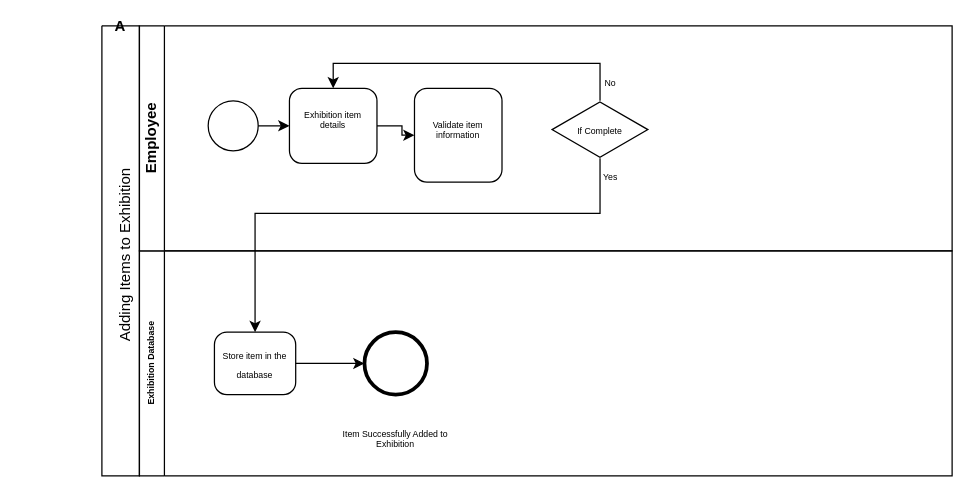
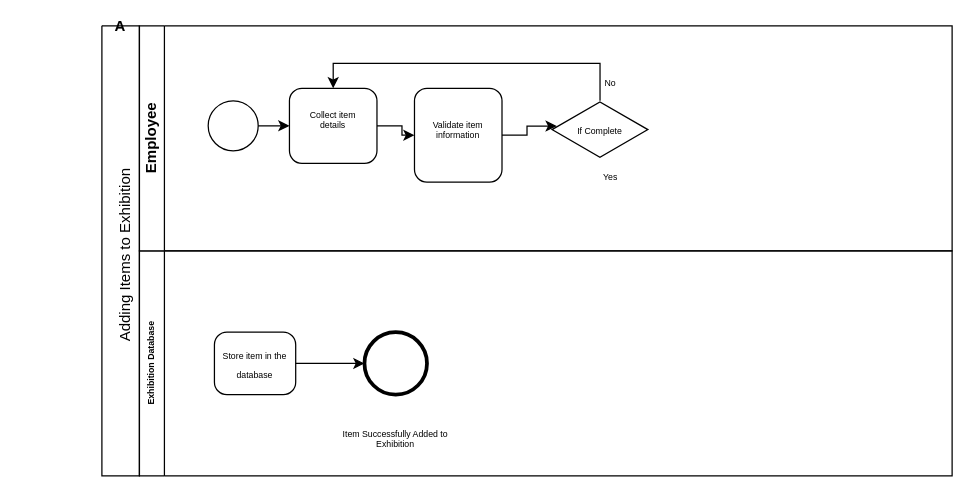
node "Exhibition item details": label "Exhibition item details" -> "Collect item details"
edge "Validate item information" -> "If Complete": added
edge "If Complete" -> "Store item in the database": removed
